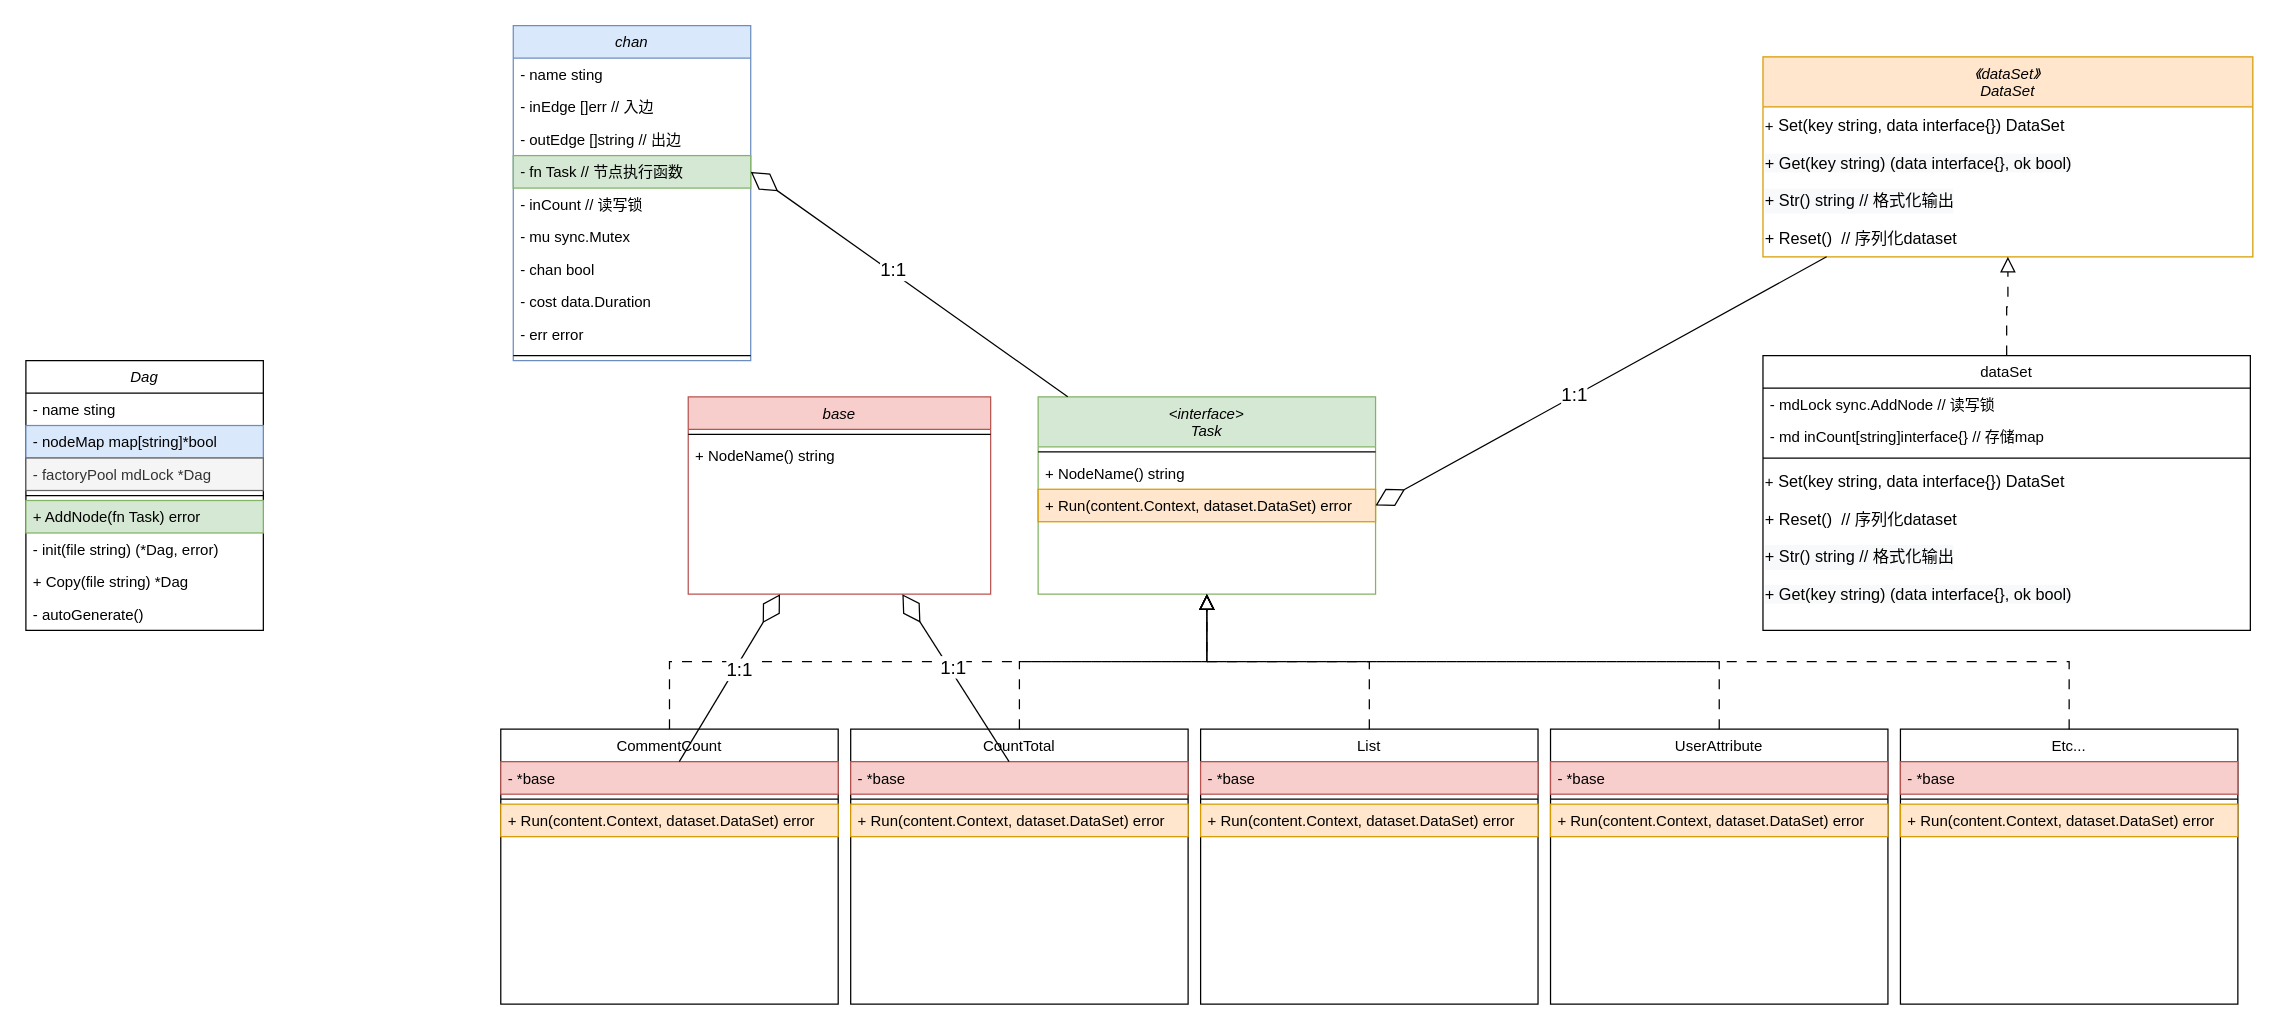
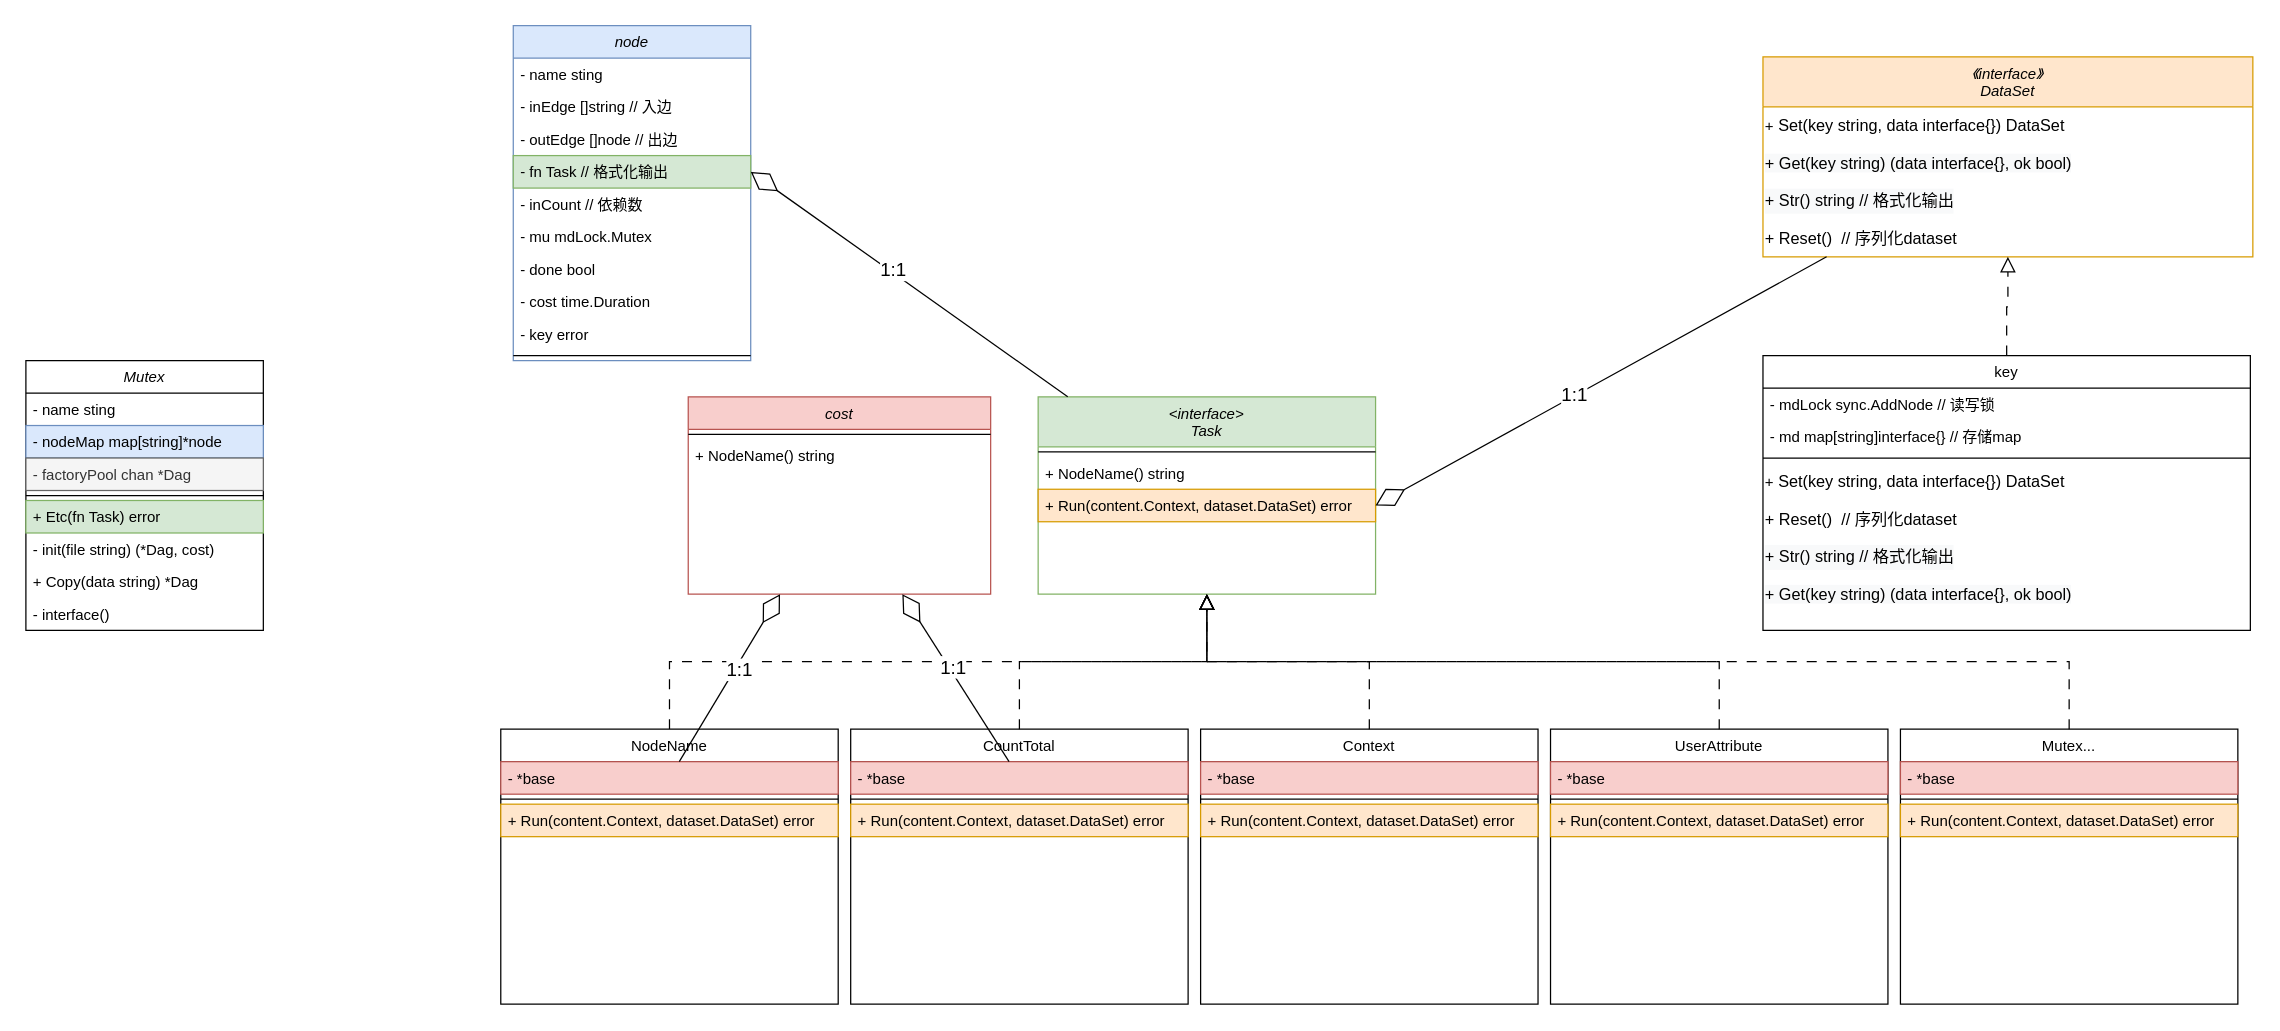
node "chan": label "chan" -> "node"
node "《dataSet》 DataSet": label "《dataSet》 DataSet" -> "《interface》 DataSet"
node "- inEdge []err // 入边": label "- inEdge []err // 入边" -> "- inEdge []string // 入边"
node "- outEdge []string // 出边": label "- outEdge []string // 出边" -> "- outEdge []node // 出边"
node "- fn Task // 节点执行函数": label "- fn Task // 节点执行函数" -> "- fn Task // 格式化输出"
node "- inCount // 读写锁": label "- inCount // 读写锁" -> "- inCount // 依赖数"
node "- mu sync.Mutex": label "- mu sync.Mutex" -> "- mu mdLock.Mutex"
node "- chan bool": label "- chan bool" -> "- done bool"
node "- cost data.Duration": label "- cost data.Duration" -> "- cost time.Duration"
node "- err error": label "- err error" -> "- key error"
node "dataSet": label "dataSet" -> "key"
node "Dag": label "Dag" -> "Mutex"
node "base": label "base" -> "cost"
node "- md inCount[string]interface{} // 存储map": label "- md inCount[string]interface{} // 存储map" -> "- md map[string]interface{} // 存储map"
node "- nodeMap map[string]*bool": label "- nodeMap map[string]*bool" -> "- nodeMap map[string]*node"
node "- factoryPool mdLock *Dag": label "- factoryPool mdLock *Dag" -> "- factoryPool chan *Dag"
node "+ AddNode(fn Task) error": label "+ AddNode(fn Task) error" -> "+ Etc(fn Task) error"
node "- init(file string) (*Dag, error)": label "- init(file string) (*Dag, error)" -> "- init(file string) (*Dag, cost)"
node "+ Copy(file string) *Dag": label "+ Copy(file string) *Dag" -> "+ Copy(data string) *Dag"
node "- autoGenerate()": label "- autoGenerate()" -> "- interface()"
node "CommentCount": label "CommentCount" -> "NodeName"
node "List": label "List" -> "Context"
node "Etc...": label "Etc..." -> "Mutex..."
